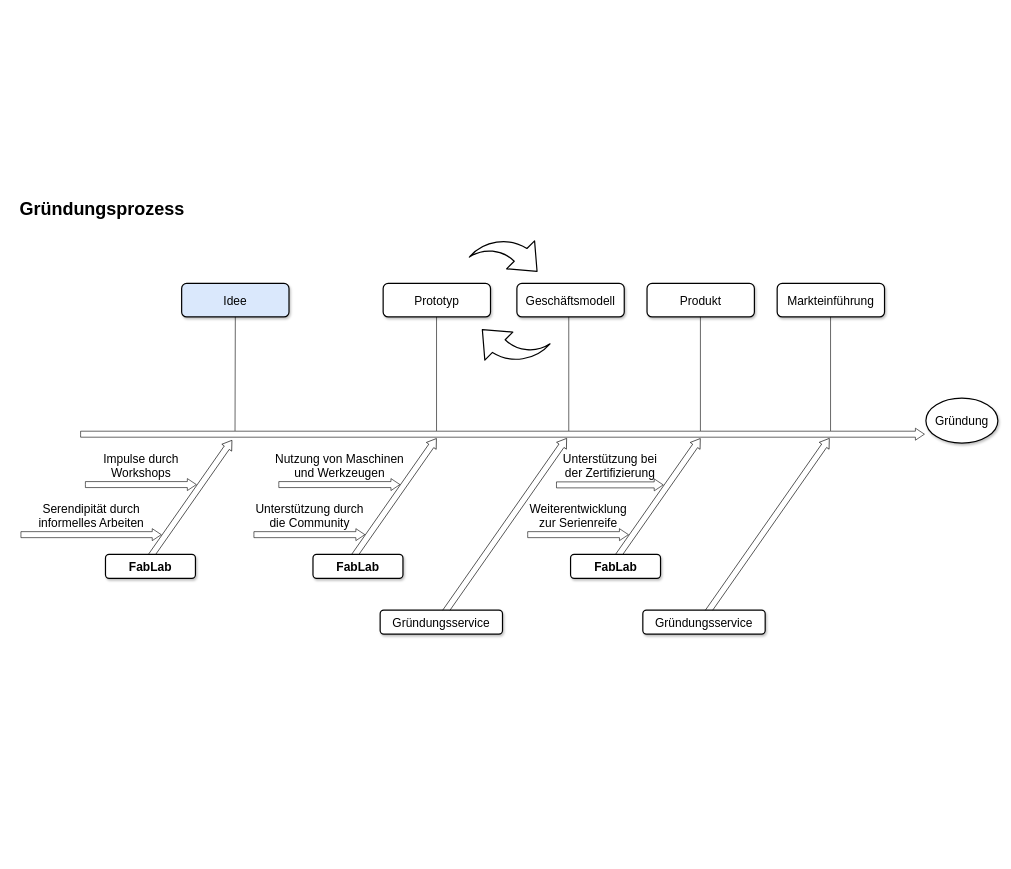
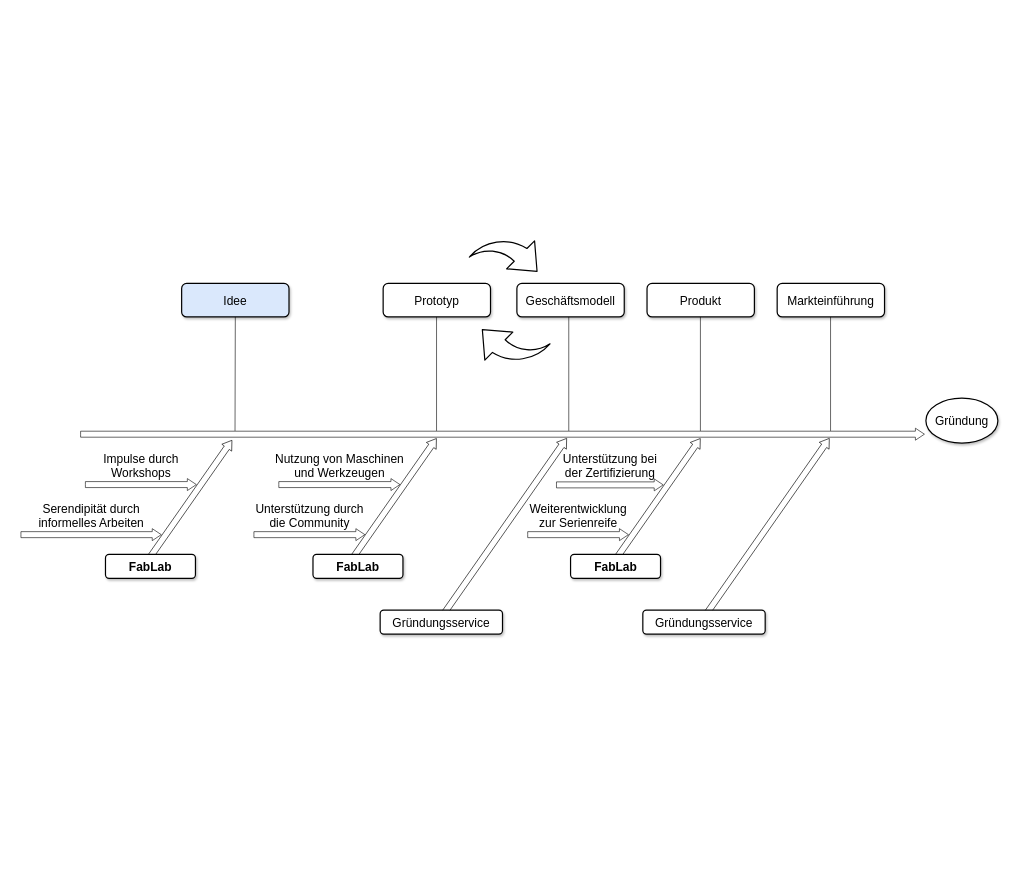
node "Gründungsprozess": removed
